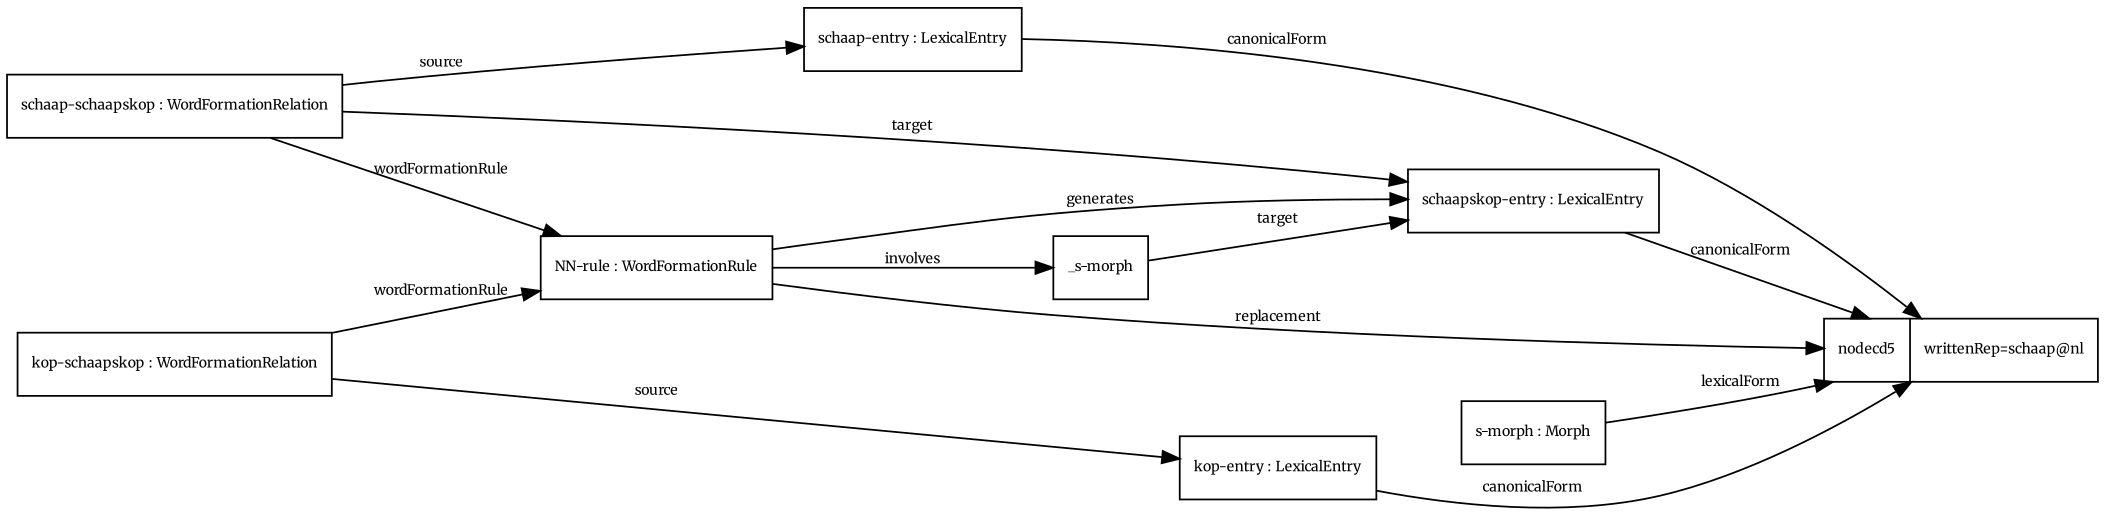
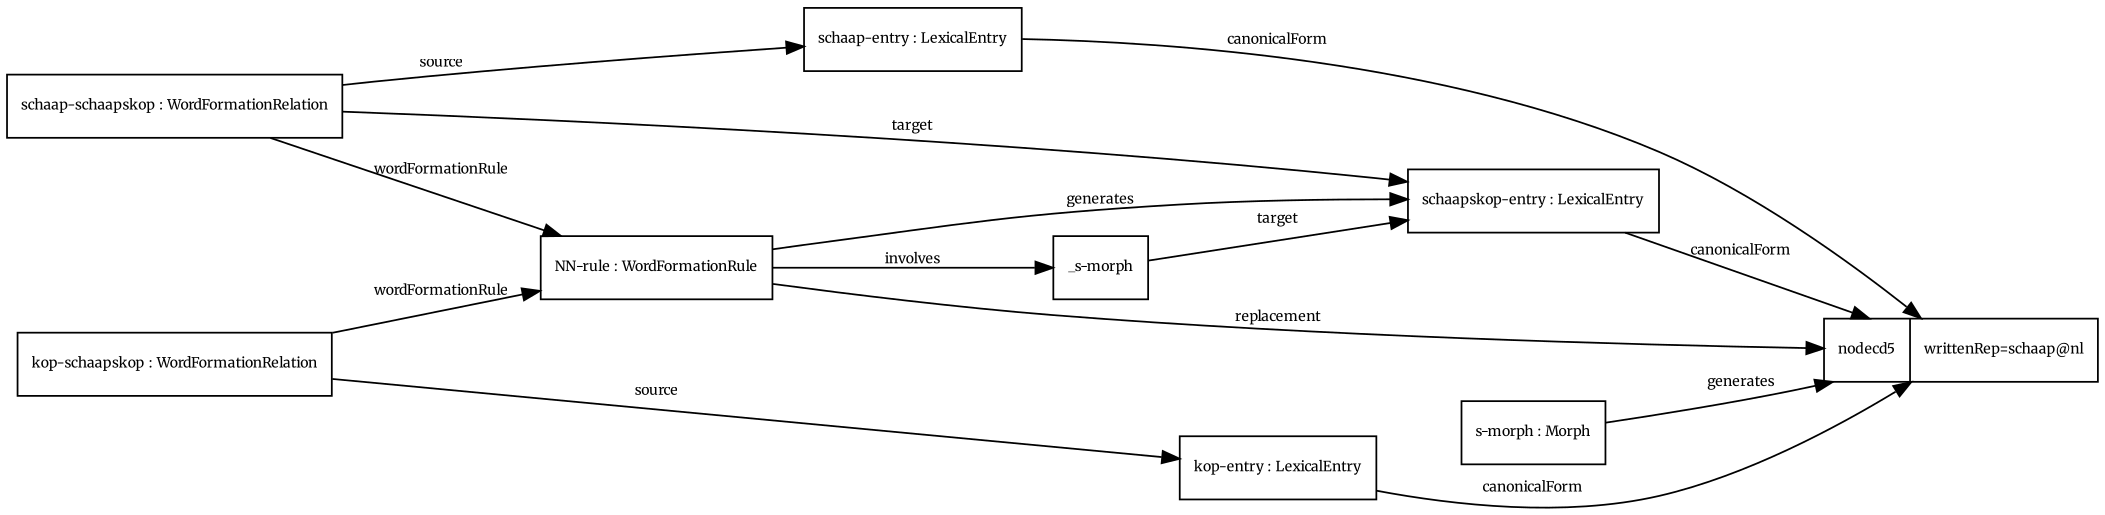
edge "s-morph : Morph" -> "nodecd5": label "lexicalForm" -> "generates"
